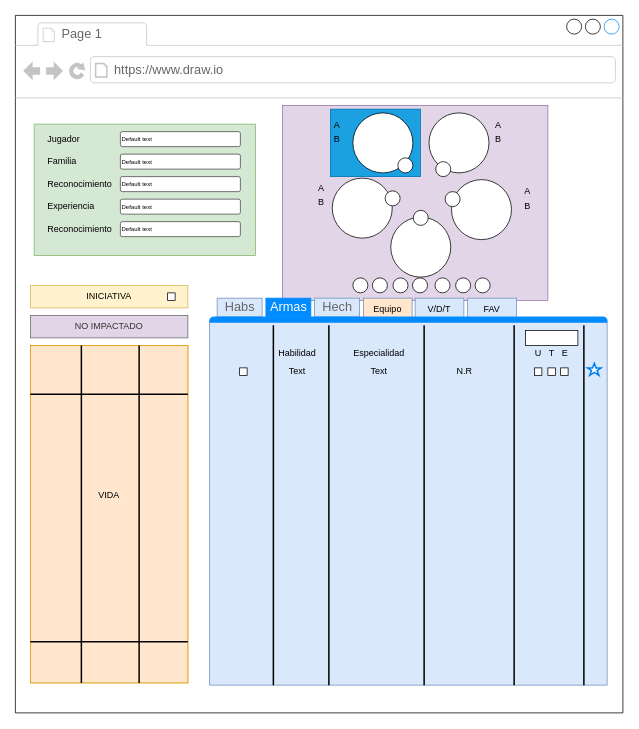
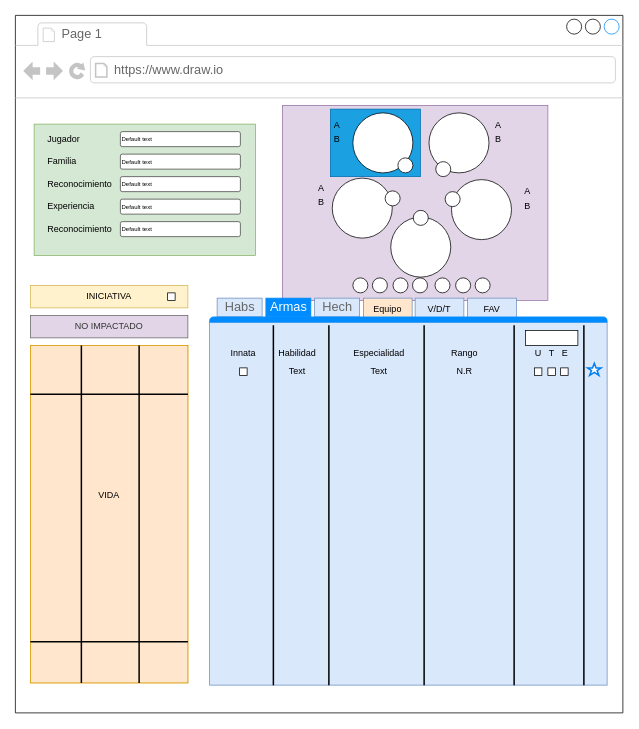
node "Innata": added
node "Rango": added
